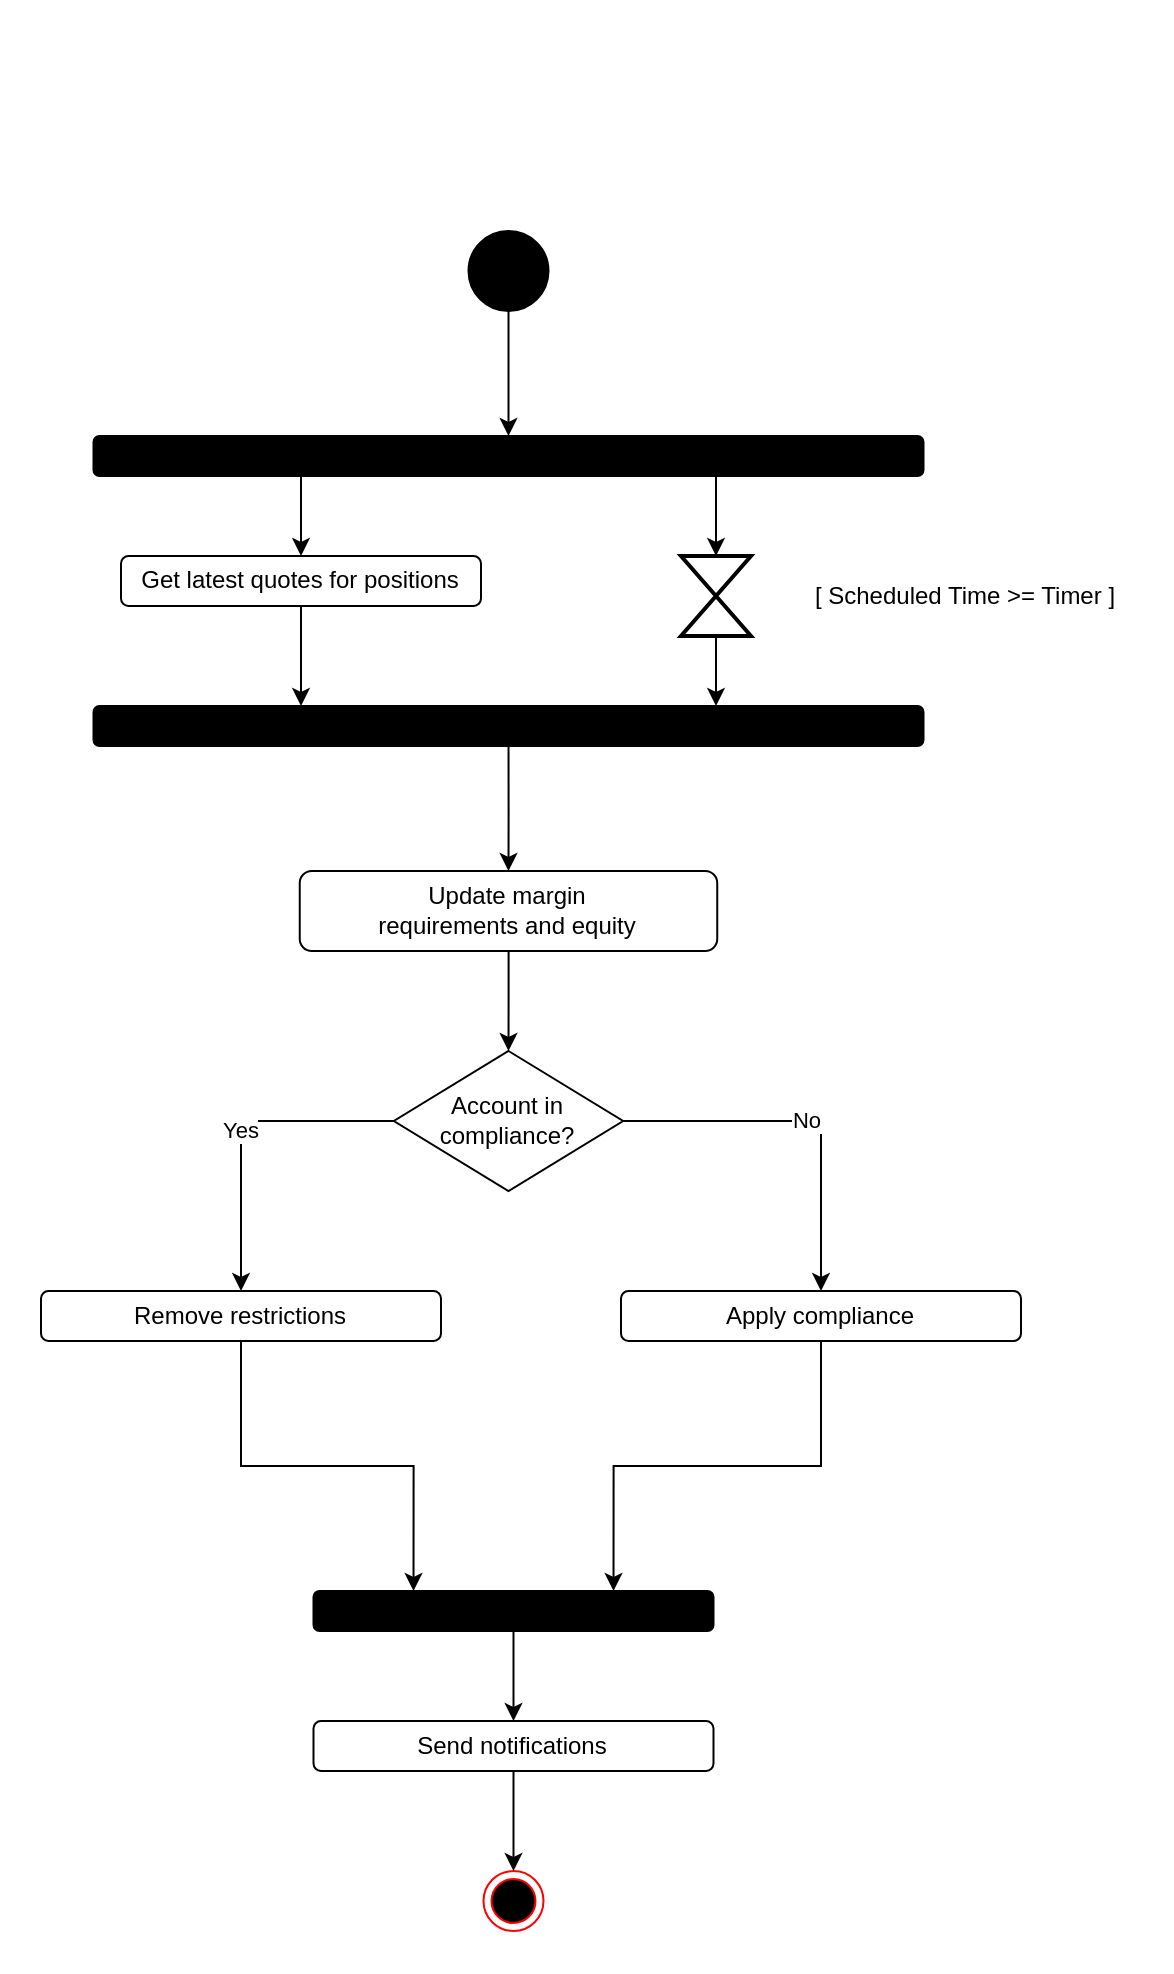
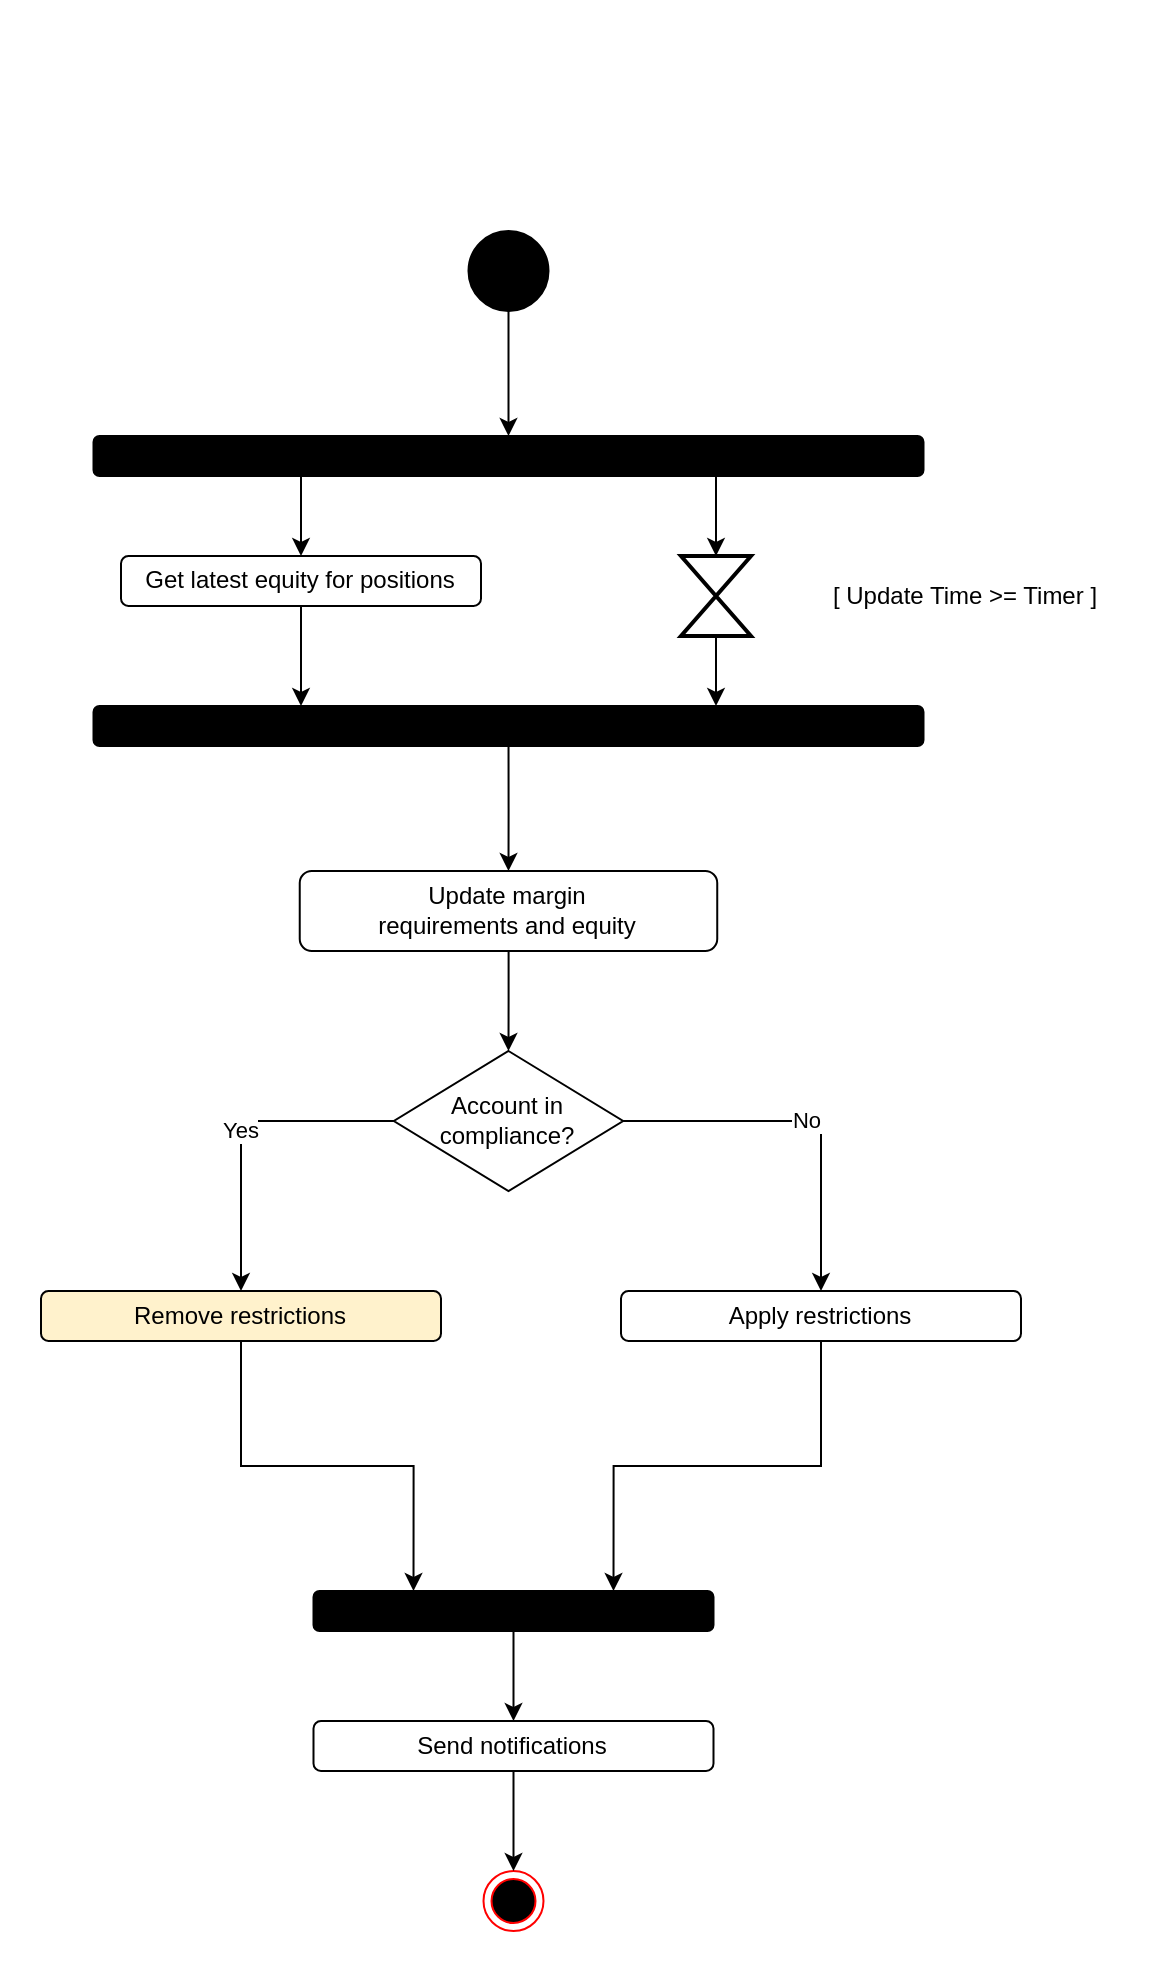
node "Get latest quotes for positions": label "Get latest quotes for positions" -> "Get latest equity for positions"
node "[ Scheduled Time >= Timer ]": label "[ Scheduled Time >= Timer ]" -> "[ Update Time >= Timer ]"
node "Remove restrictions": fillcolor #ffffff -> #fff2cc
node "Apply compliance": label "Apply compliance" -> "Apply restrictions"
